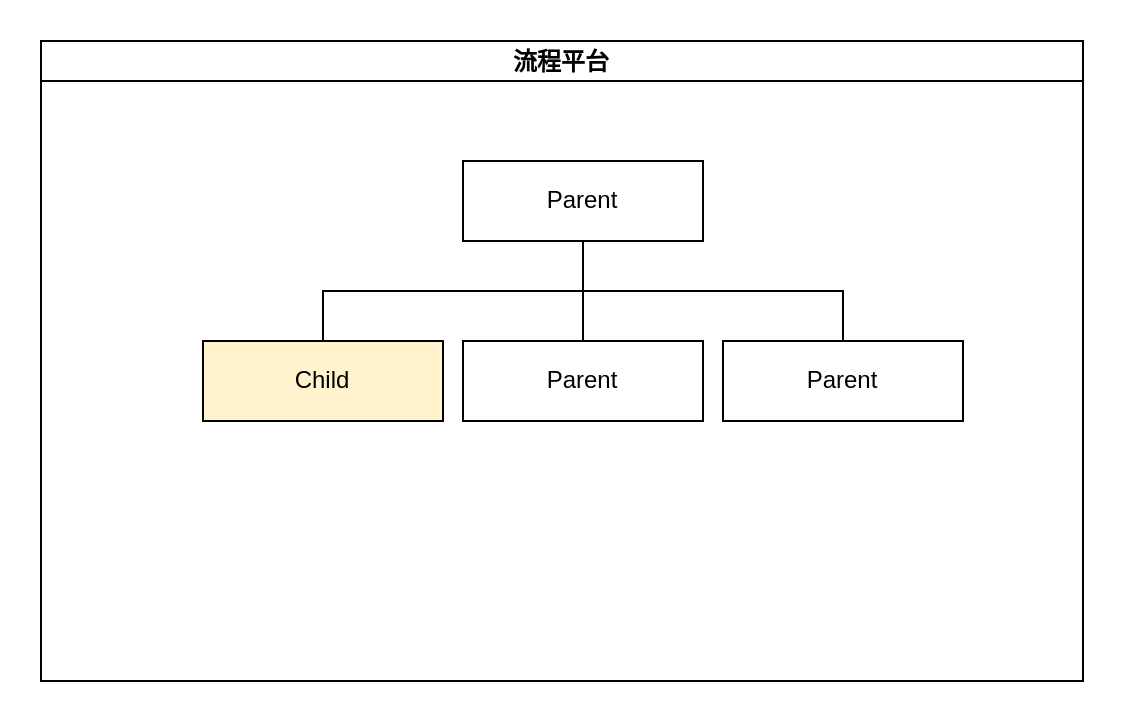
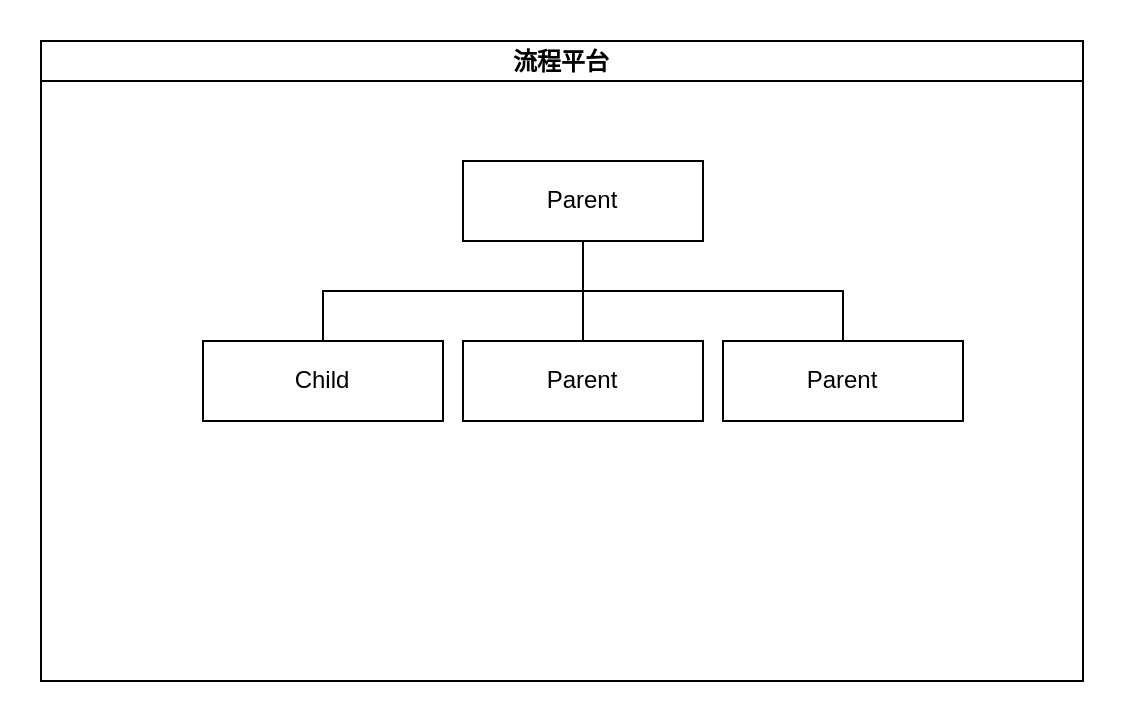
node "Child": fillcolor #fff2cc -> #ffffff
